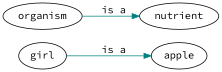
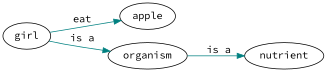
edge "girl" -> "organism": added, label "is a"
edge "girl" -> "apple": label " is a" -> " eat"
